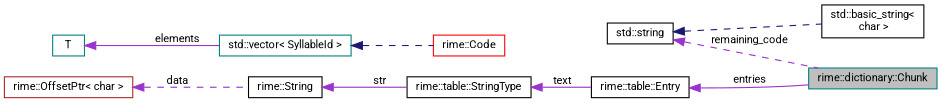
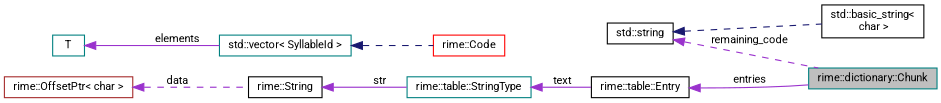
node "rime::table::StringType": color black -> teal
